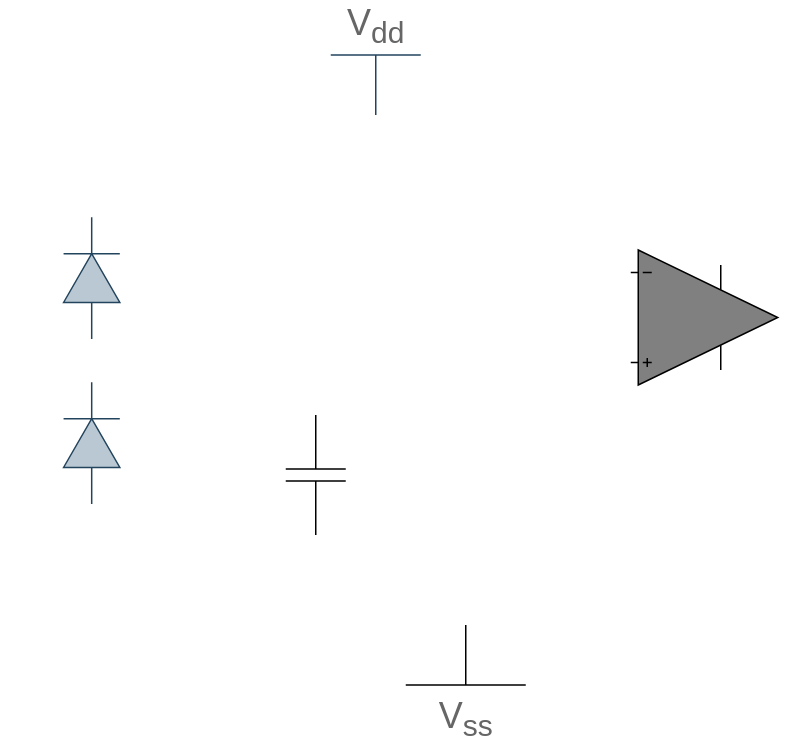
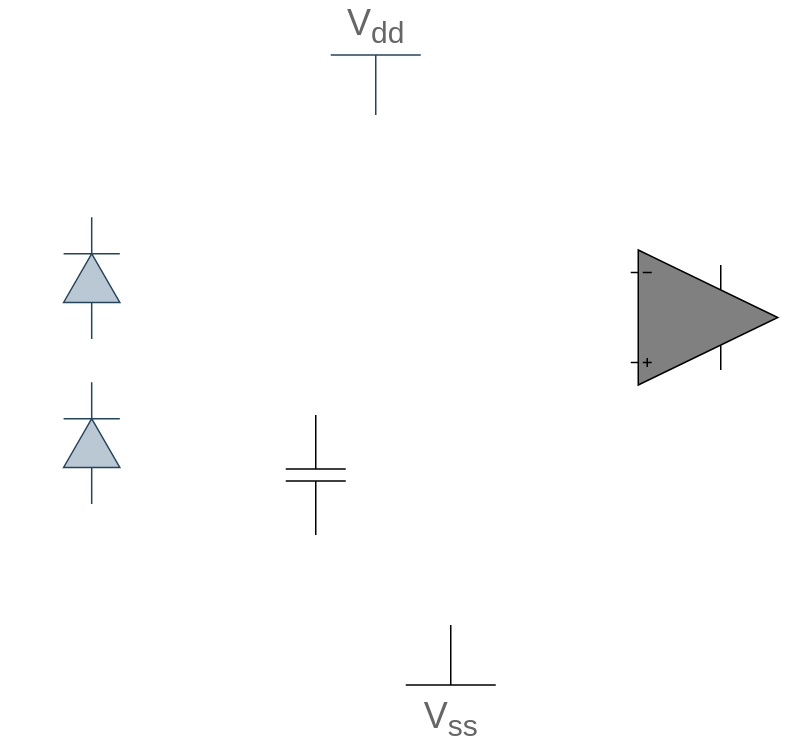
node "Vss": size 120x60 -> 90x60
